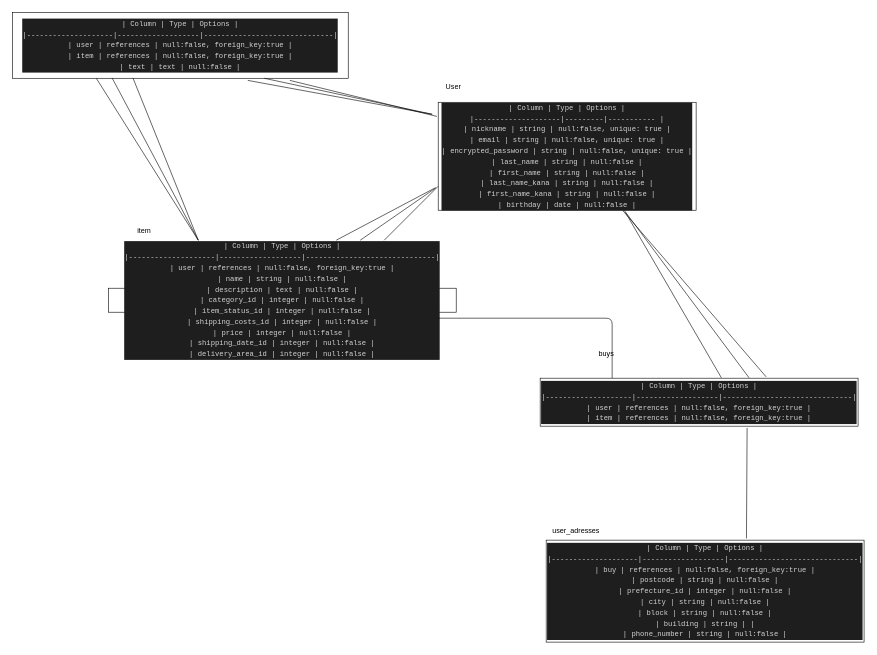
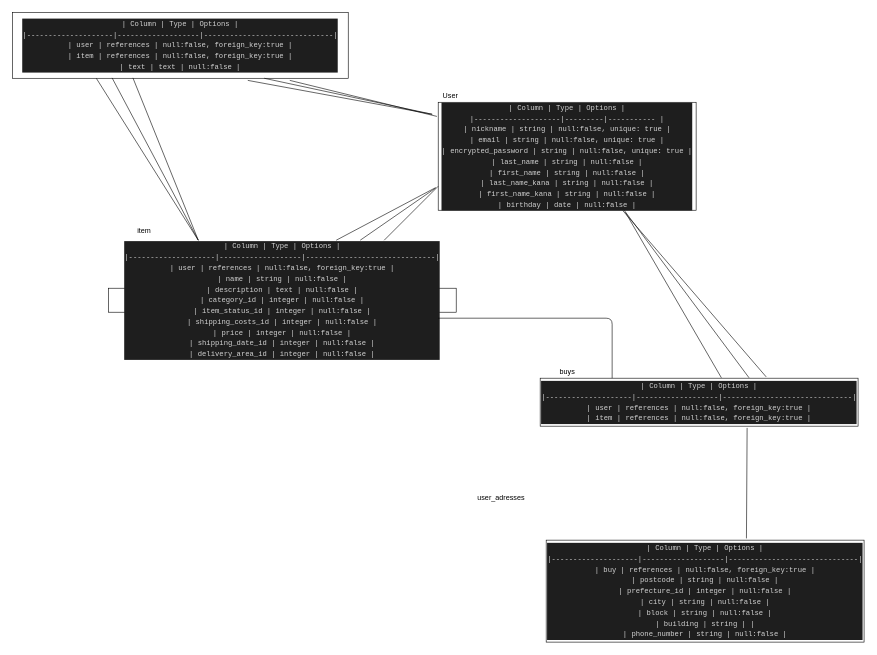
node "User": moved (453, 87) -> (450, 96)
node "buys": moved (606, 354) -> (567, 372)
node "user_adresses": moved (576, 531) -> (501, 498)
